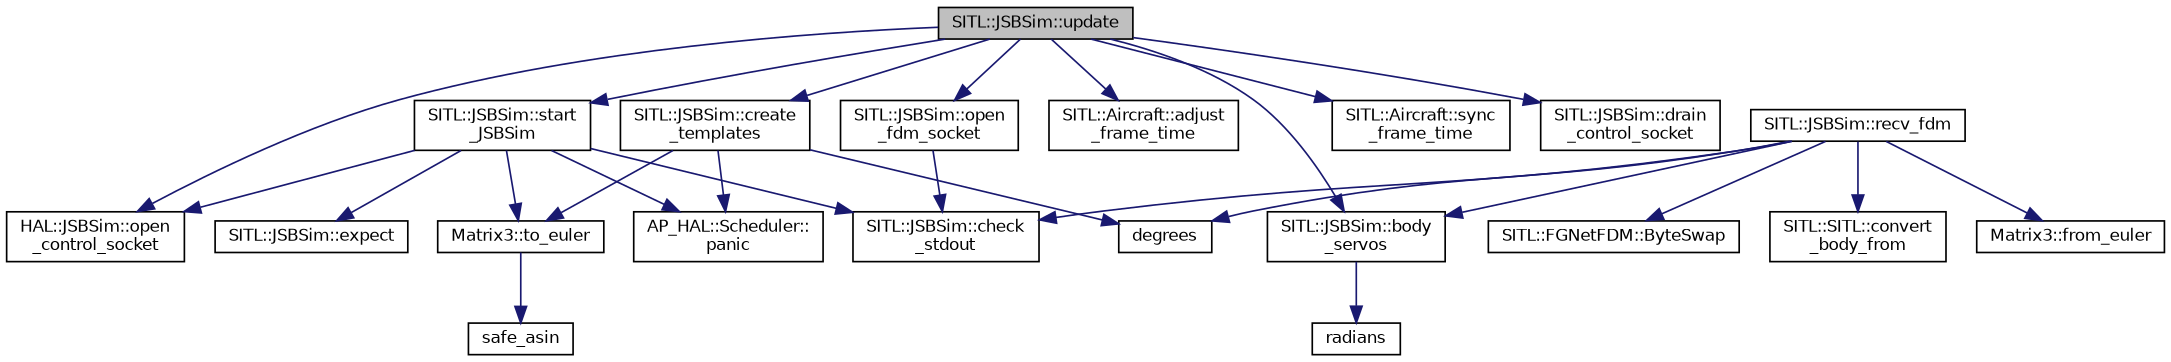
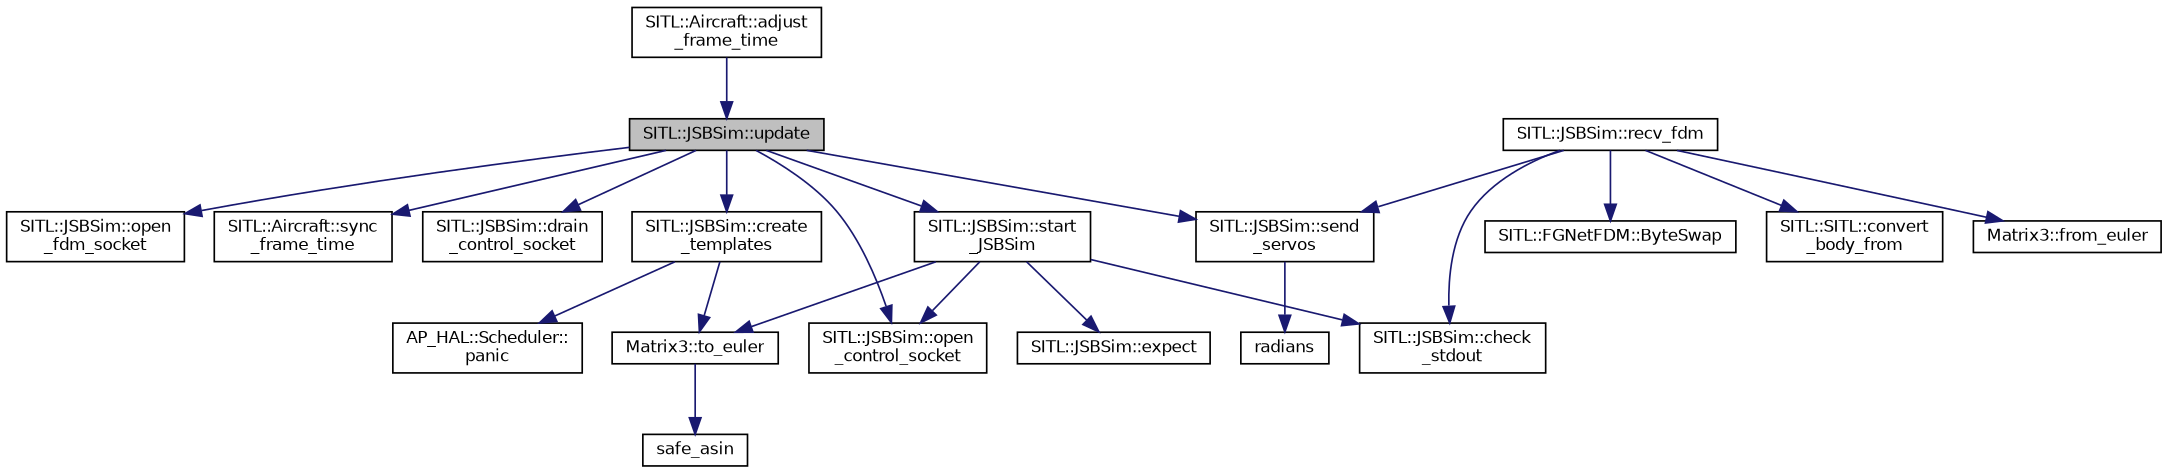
edge "SITL::JSBSim::update" -> "SITL::Aircraft::adjust _frame_time": reversed
edge "SITL::JSBSim::open _fdm_socket" -> "SITL::JSBSim::check _stdout": removed
edge "SITL::JSBSim::start _JSBSim" -> "AP_HAL::Scheduler:: panic": removed
node "HAL::JSBSim::open _control_socket": label "HAL::JSBSim::open _control_socket" -> "SITL::JSBSim::open _control_socket"
node "degrees": removed
node "SITL::JSBSim::body _servos": label "SITL::JSBSim::body _servos" -> "SITL::JSBSim::send _servos"
